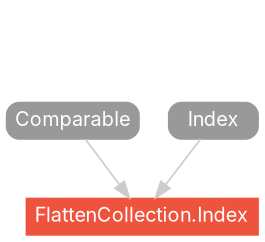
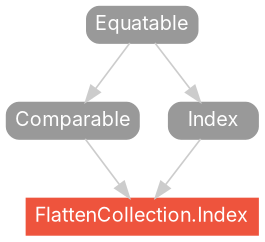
node "Equatable": added
